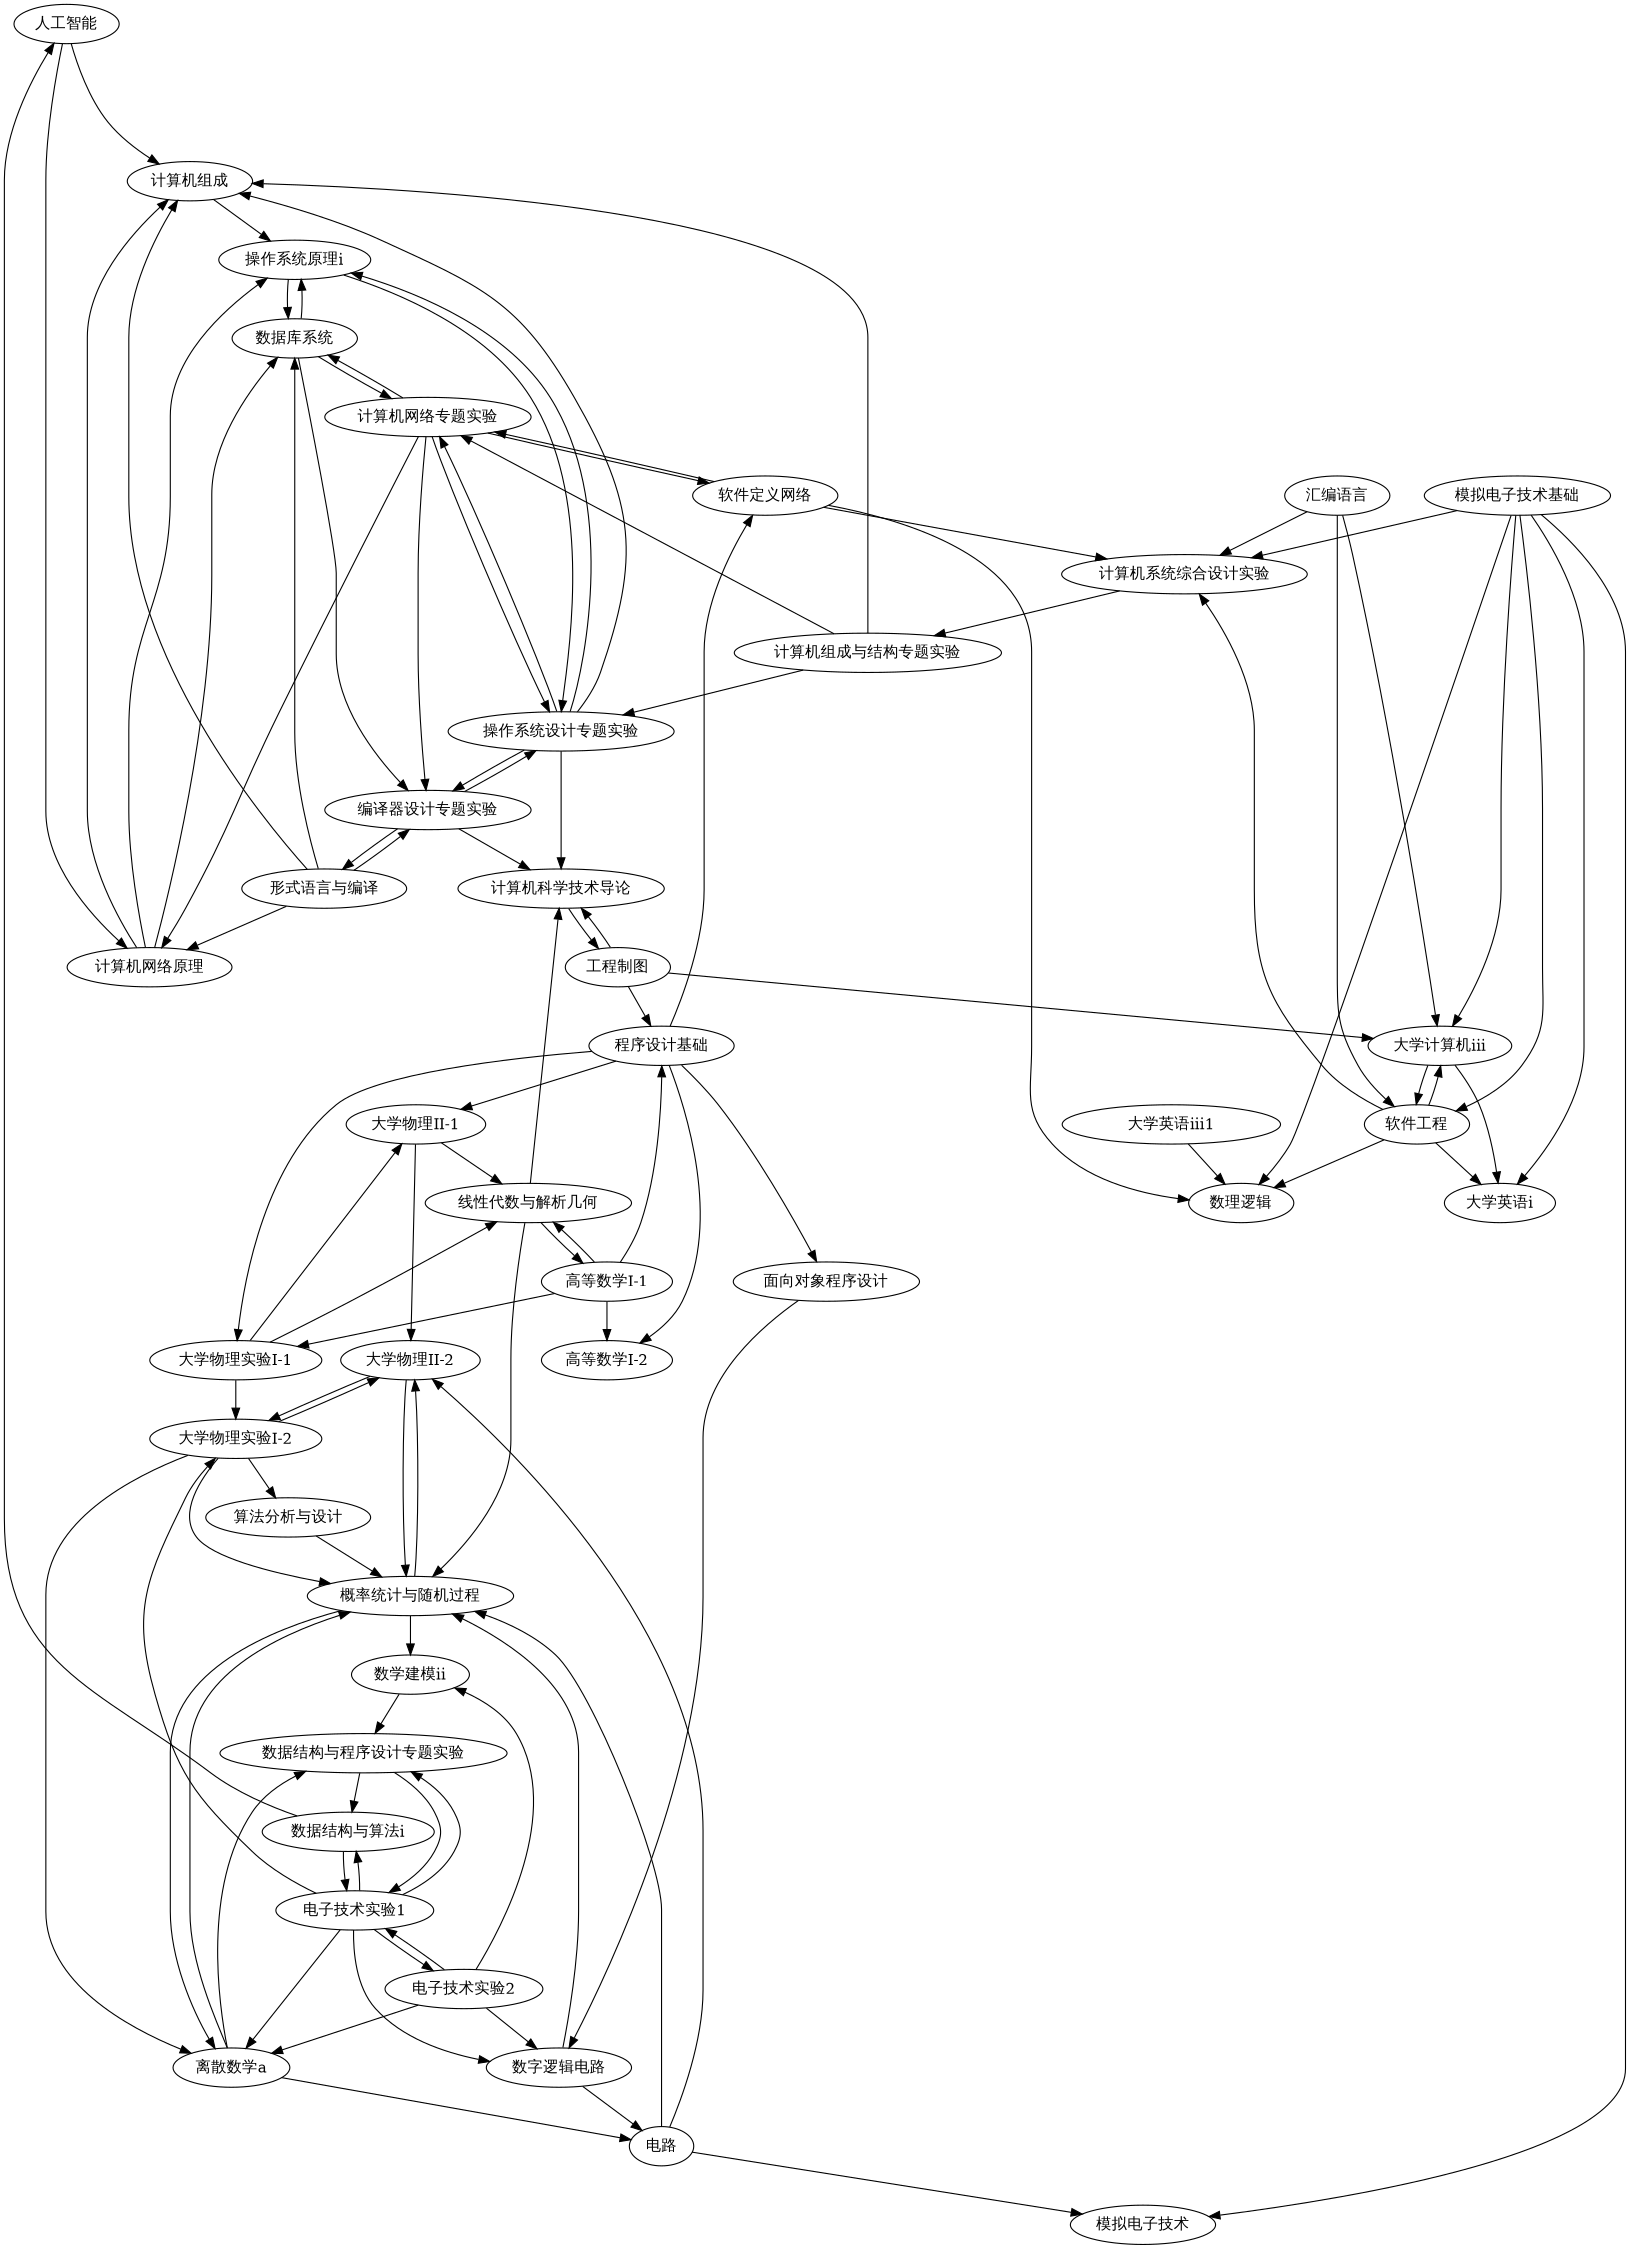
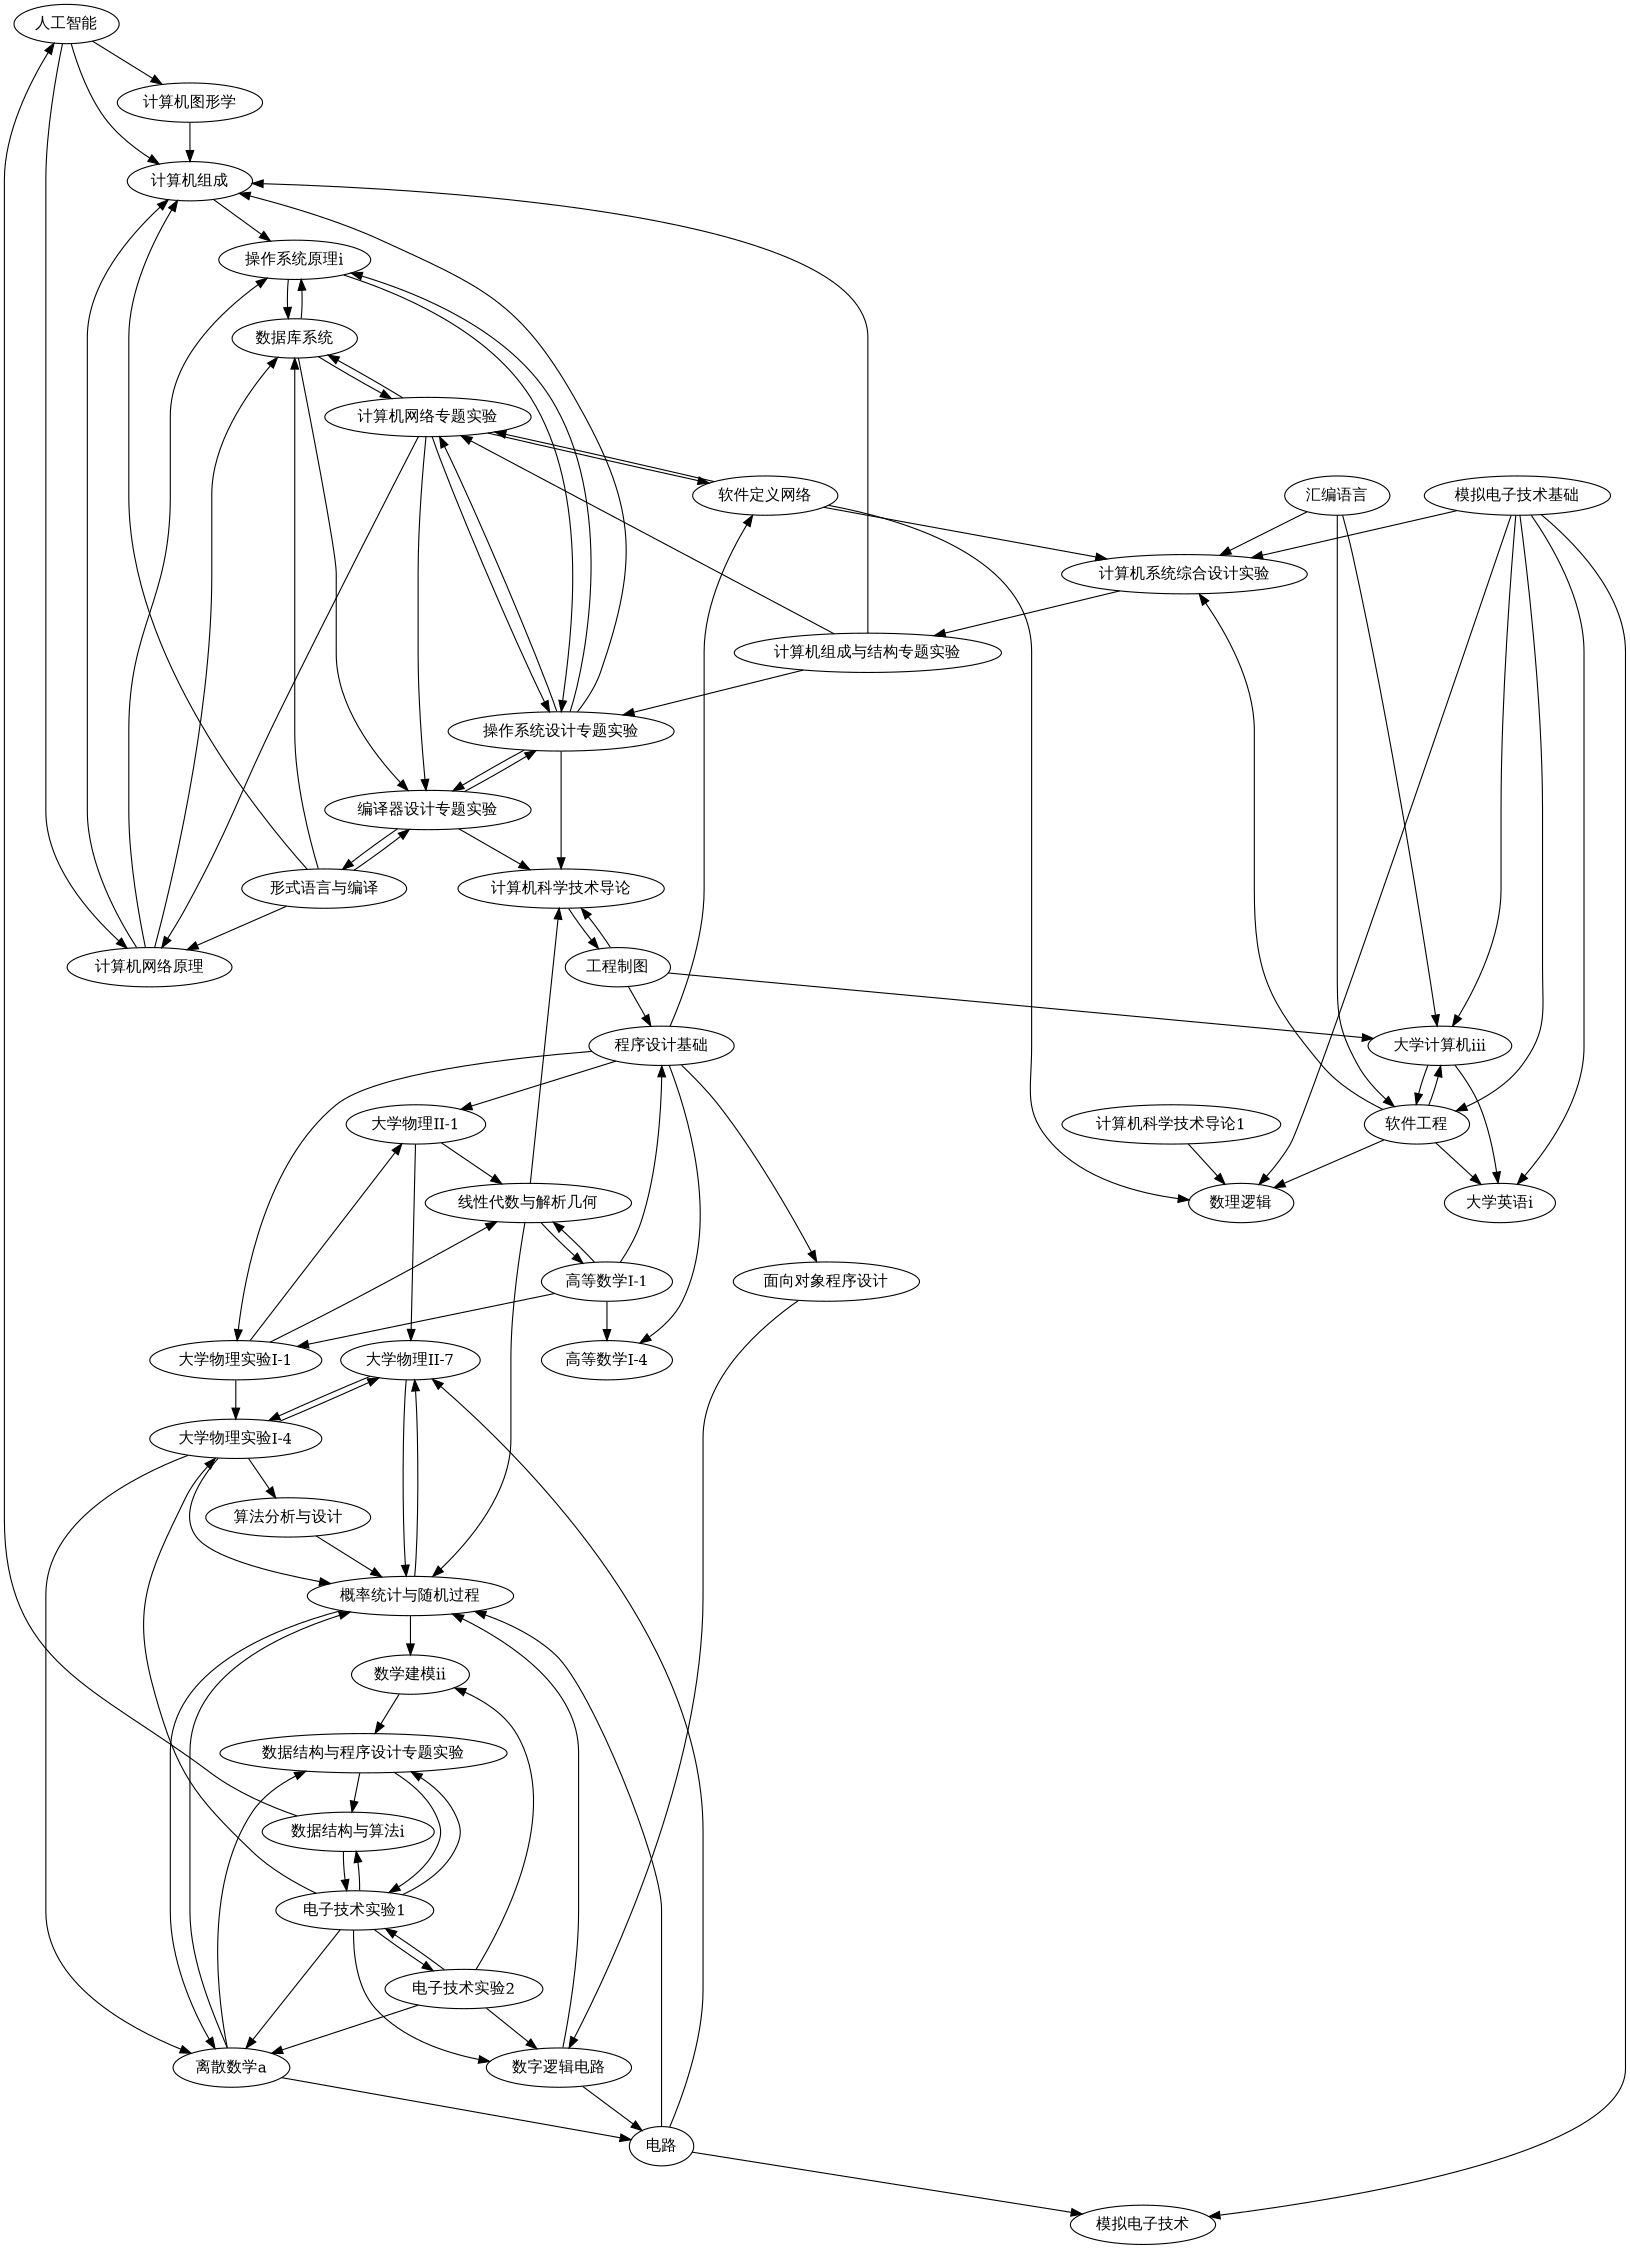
node "计算机图形学": added
node "大学英语iii1": label "大学英语iii1" -> "计算机科学技术导论1"
node "大学物理II-2": label "大学物理II-2" -> "大学物理II-7"
node "高等数学I-2": label "高等数学I-2" -> "高等数学I-4"
node "大学物理实验I-2": label "大学物理实验I-2" -> "大学物理实验I-4"
